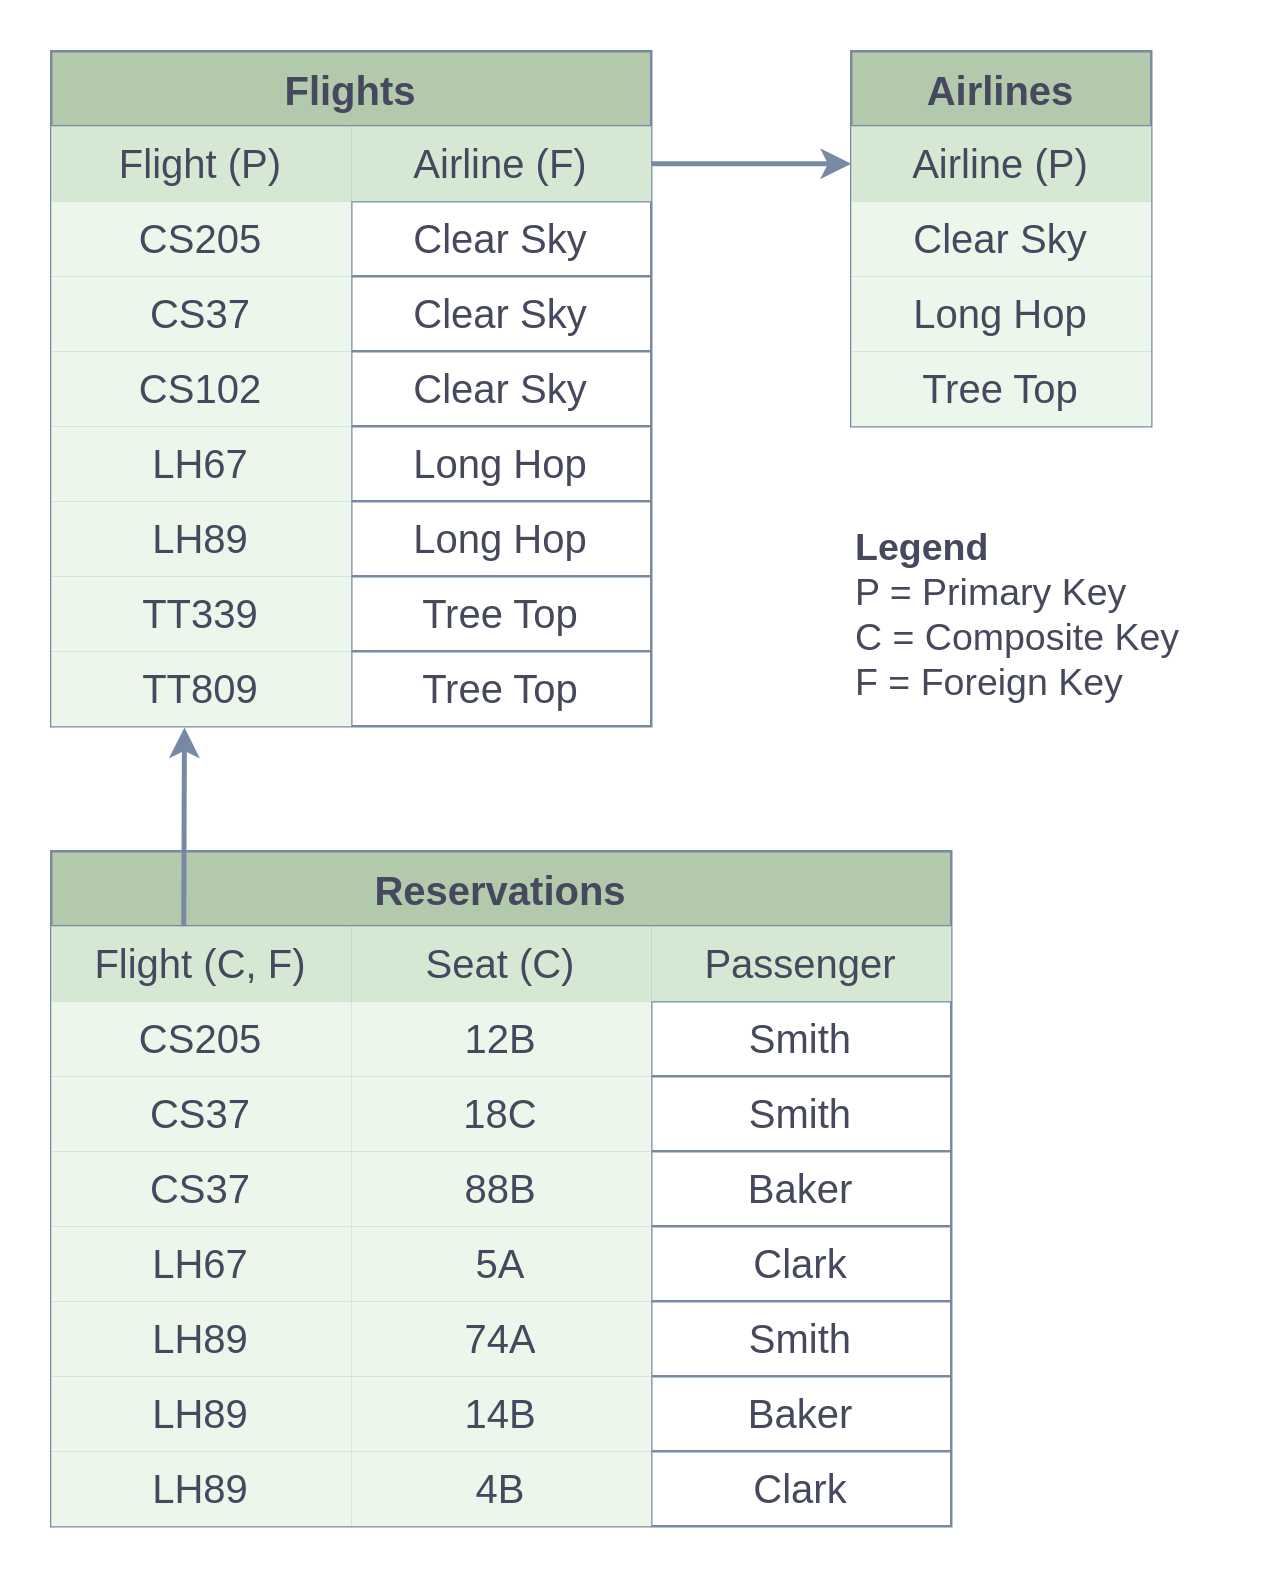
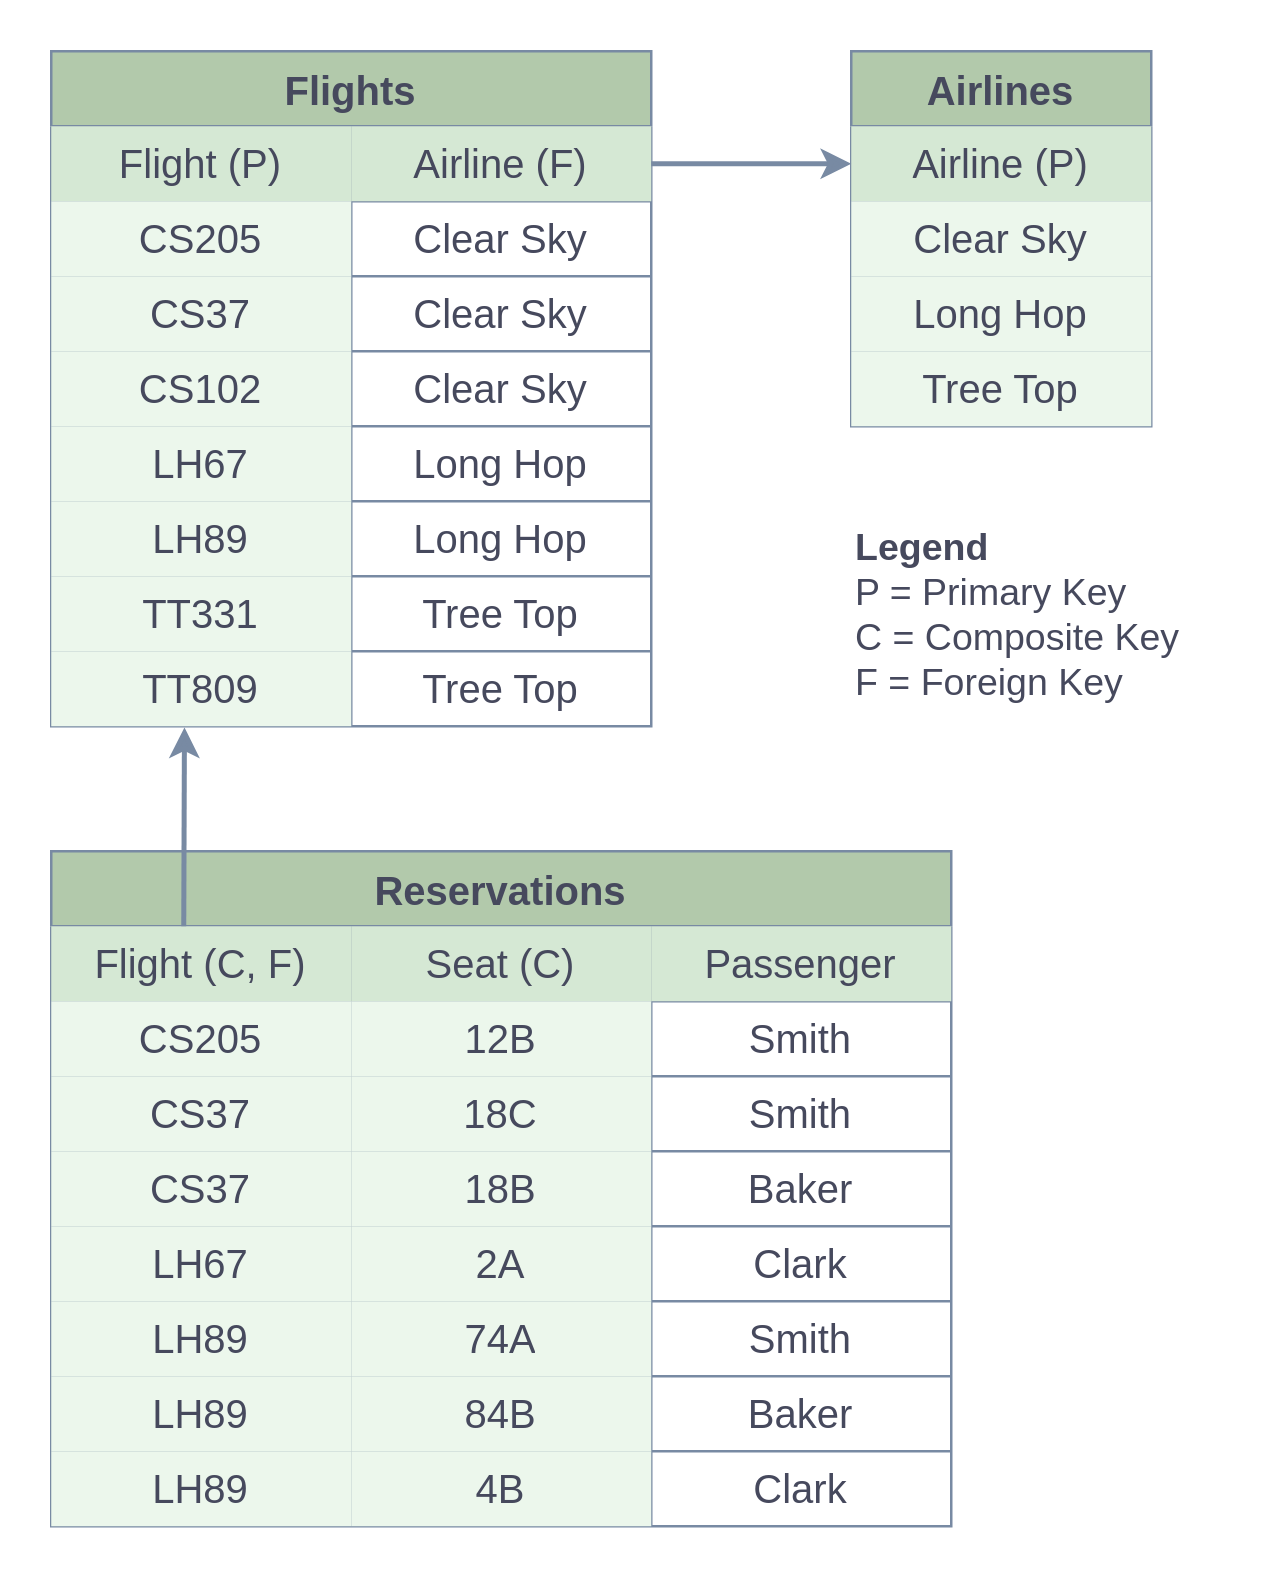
node "TT339": label "TT339" -> "TT331"
node "88B": label "88B" -> "18B"
node "5A": label "5A" -> "2A"
node "14B": label "14B" -> "84B"
